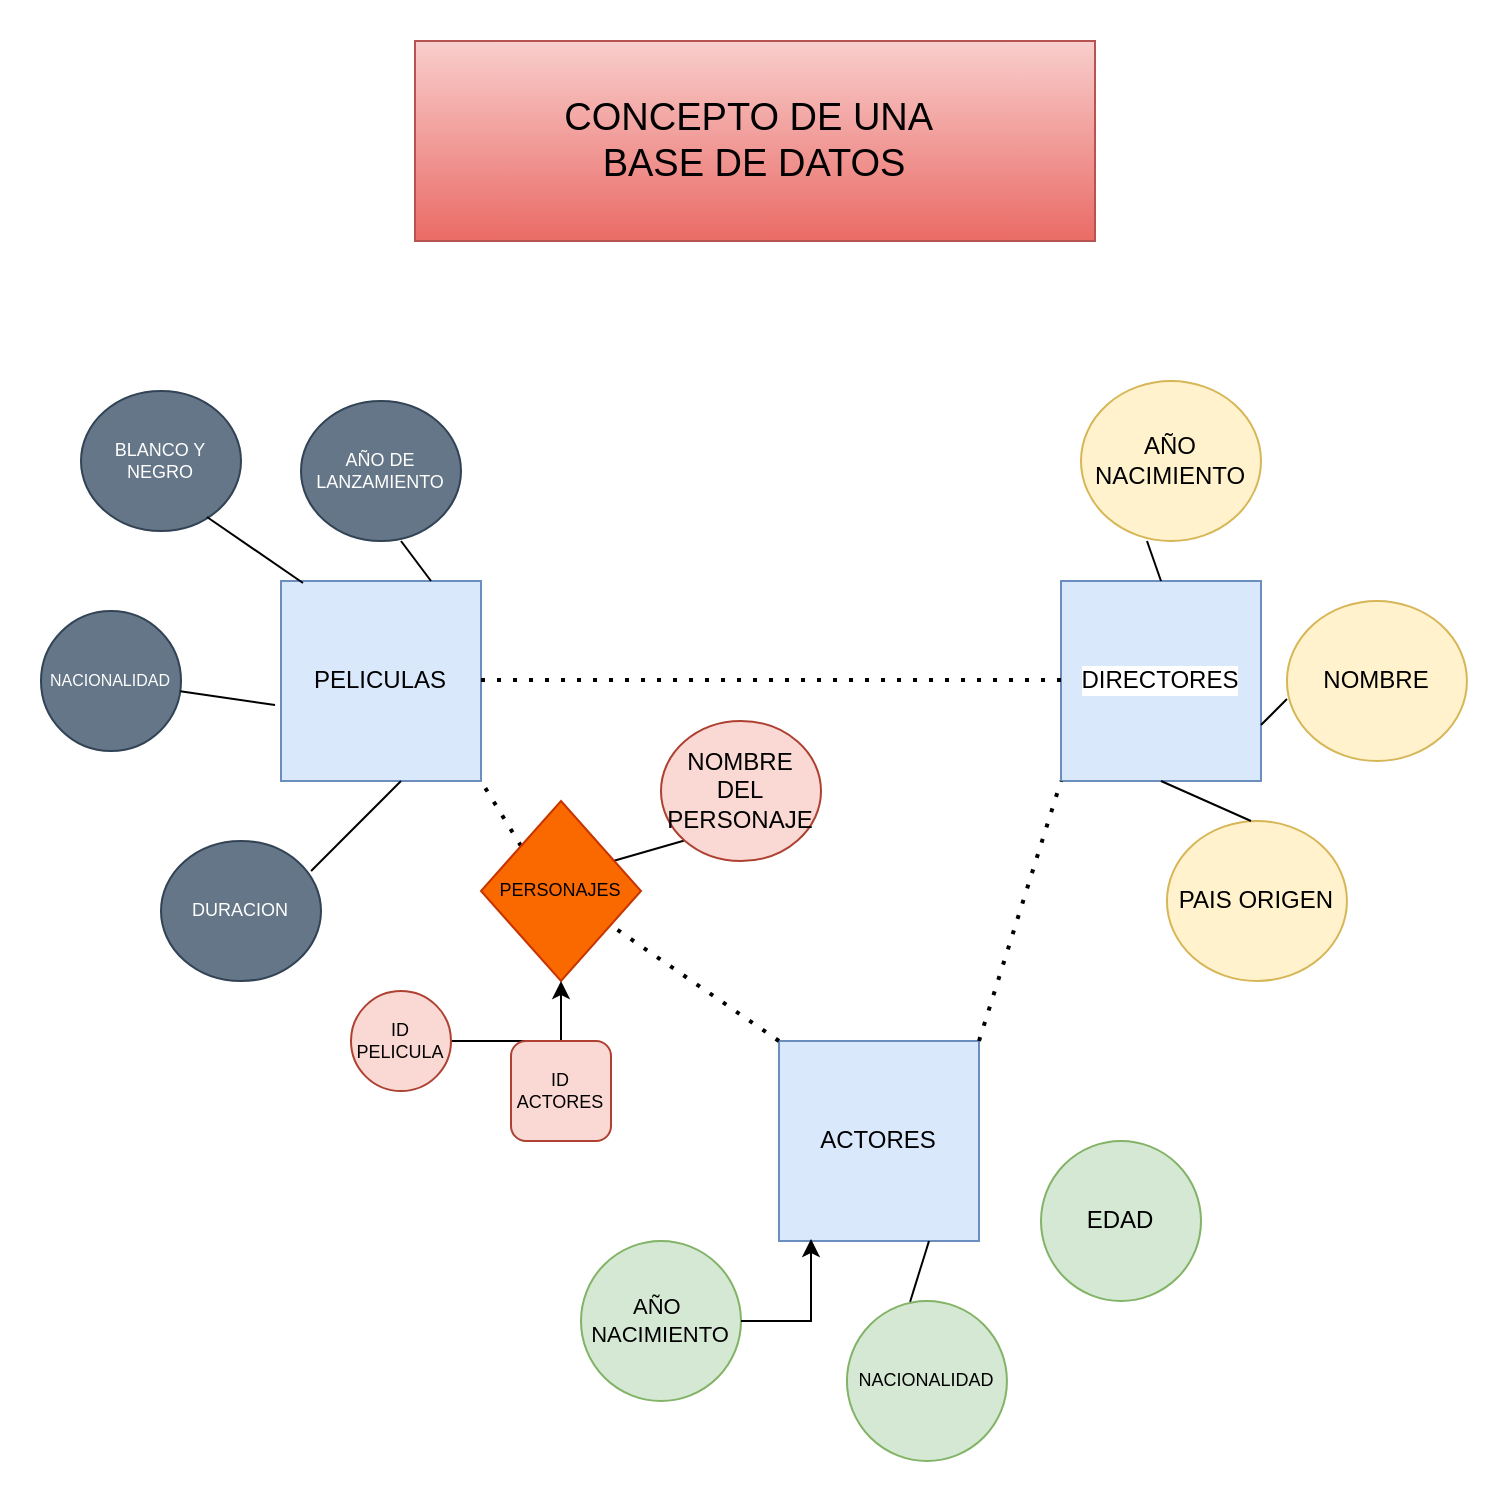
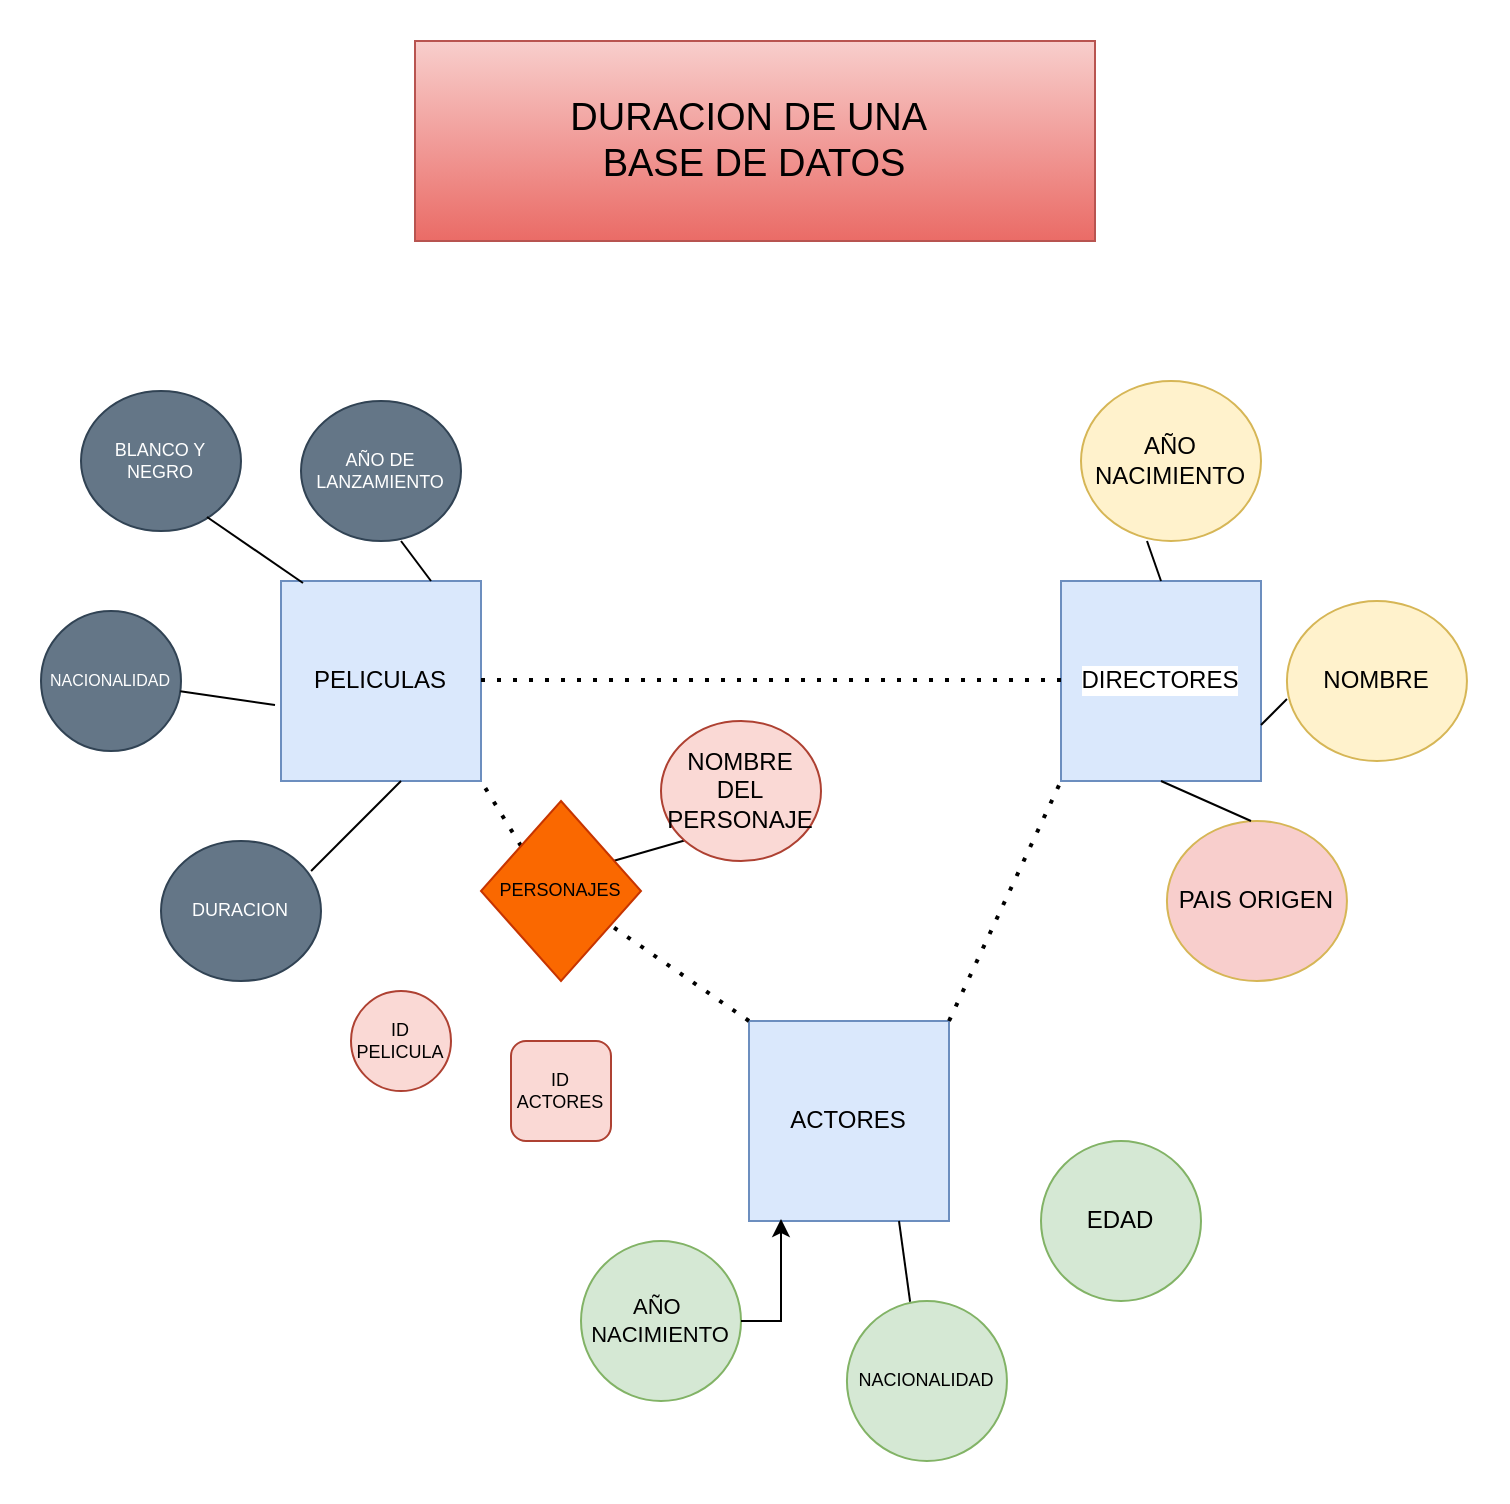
node "CONCEPTO DE UNA BASE DE DATOS": label "CONCEPTO DE UNA BASE DE DATOS" -> "DURACION DE UNA BASE DE DATOS"
node "PAIS ORIGEN": fillcolor #fff2cc -> #f8cecc
edge "ID PELICULA" -> "PERSONAJES": removed
node "ACTORES": moved (879, 1141) -> (849, 1121)
